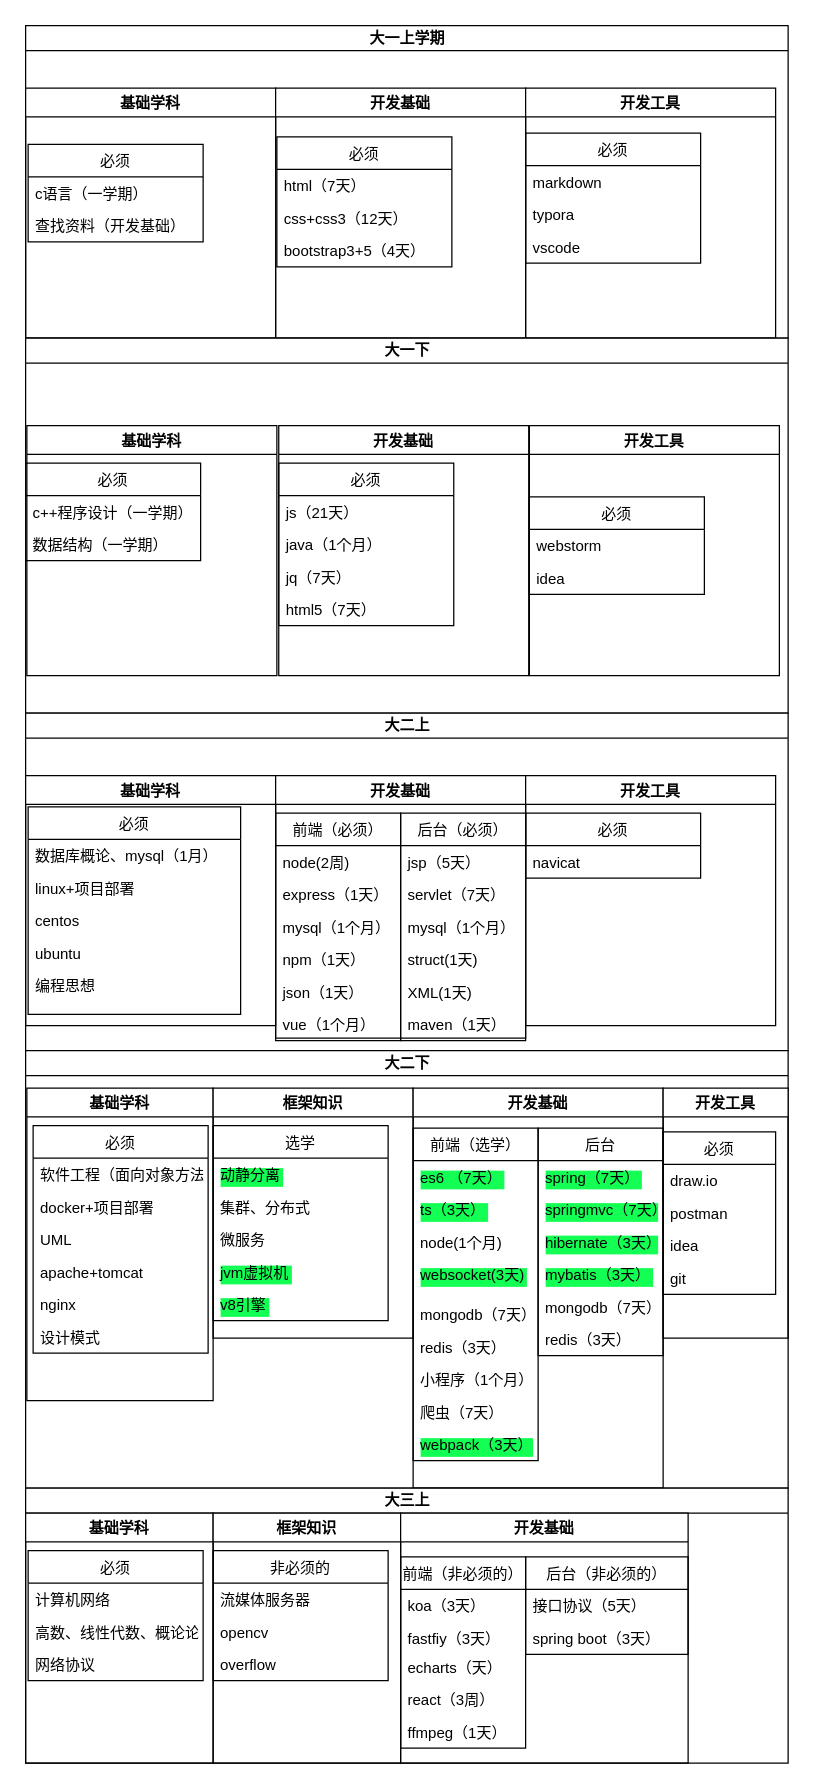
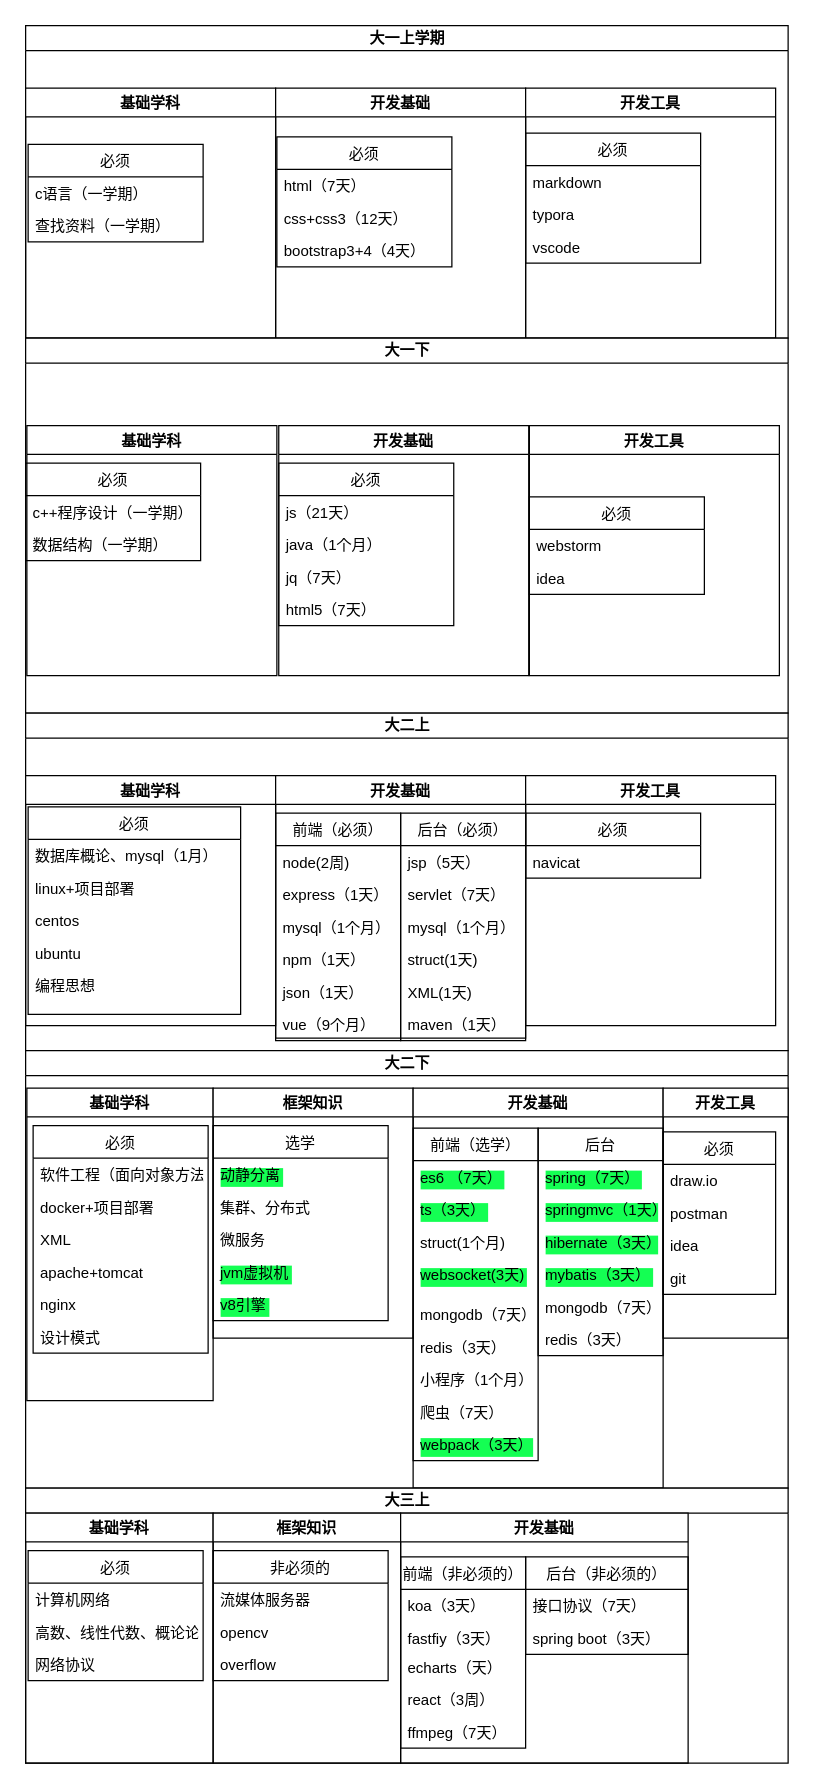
node "查找资料（开发基础）": label "查找资料（开发基础）" -> "查找资料（一学期）"
node "bootstrap3+5（4天）": label "bootstrap3+5（4天）" -> "bootstrap3+4（4天）"
node "vue（1个月）": label "vue（1个月）" -> "vue（9个月）"
node "springmvc（7天）": label "springmvc（7天）" -> "springmvc（1天）"
node "UML": label "UML" -> "XML"
node "node(1个月)": label "node(1个月)" -> "struct(1个月)"
node "接口协议（5天）": label "接口协议（5天）" -> "接口协议（7天）"
node "ffmpeg（1天）": label "ffmpeg（1天）" -> "ffmpeg（7天）"
